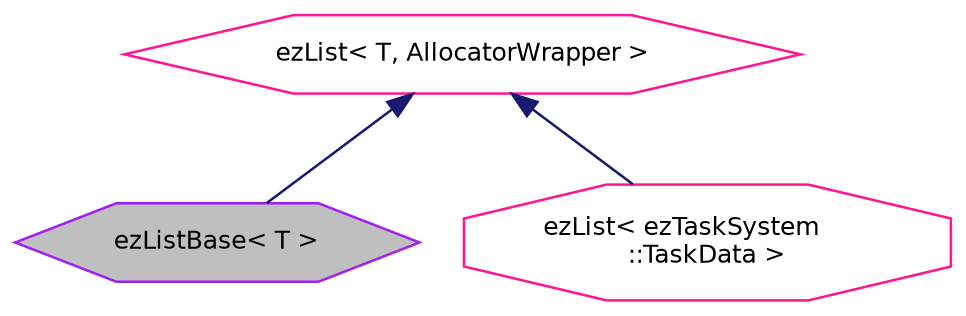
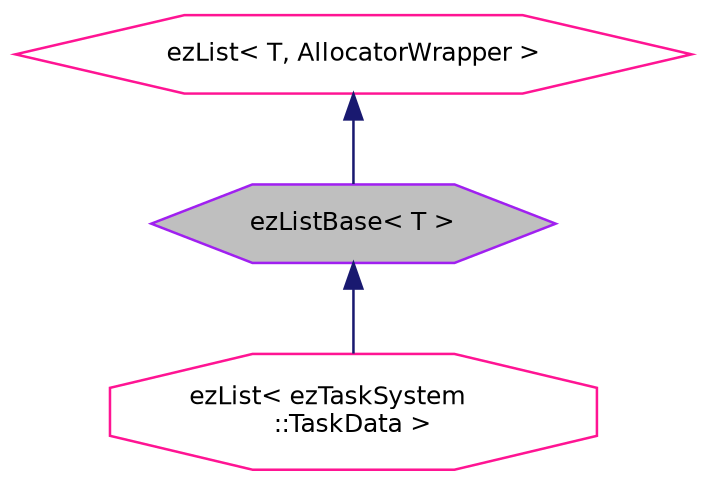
edge "ezList< ezTaskSystem ::TaskData >" -> "ezList< T, AllocatorWrapper >": now "ezList< ezTaskSystem ::TaskData >" -> "ezListBase< T >"
